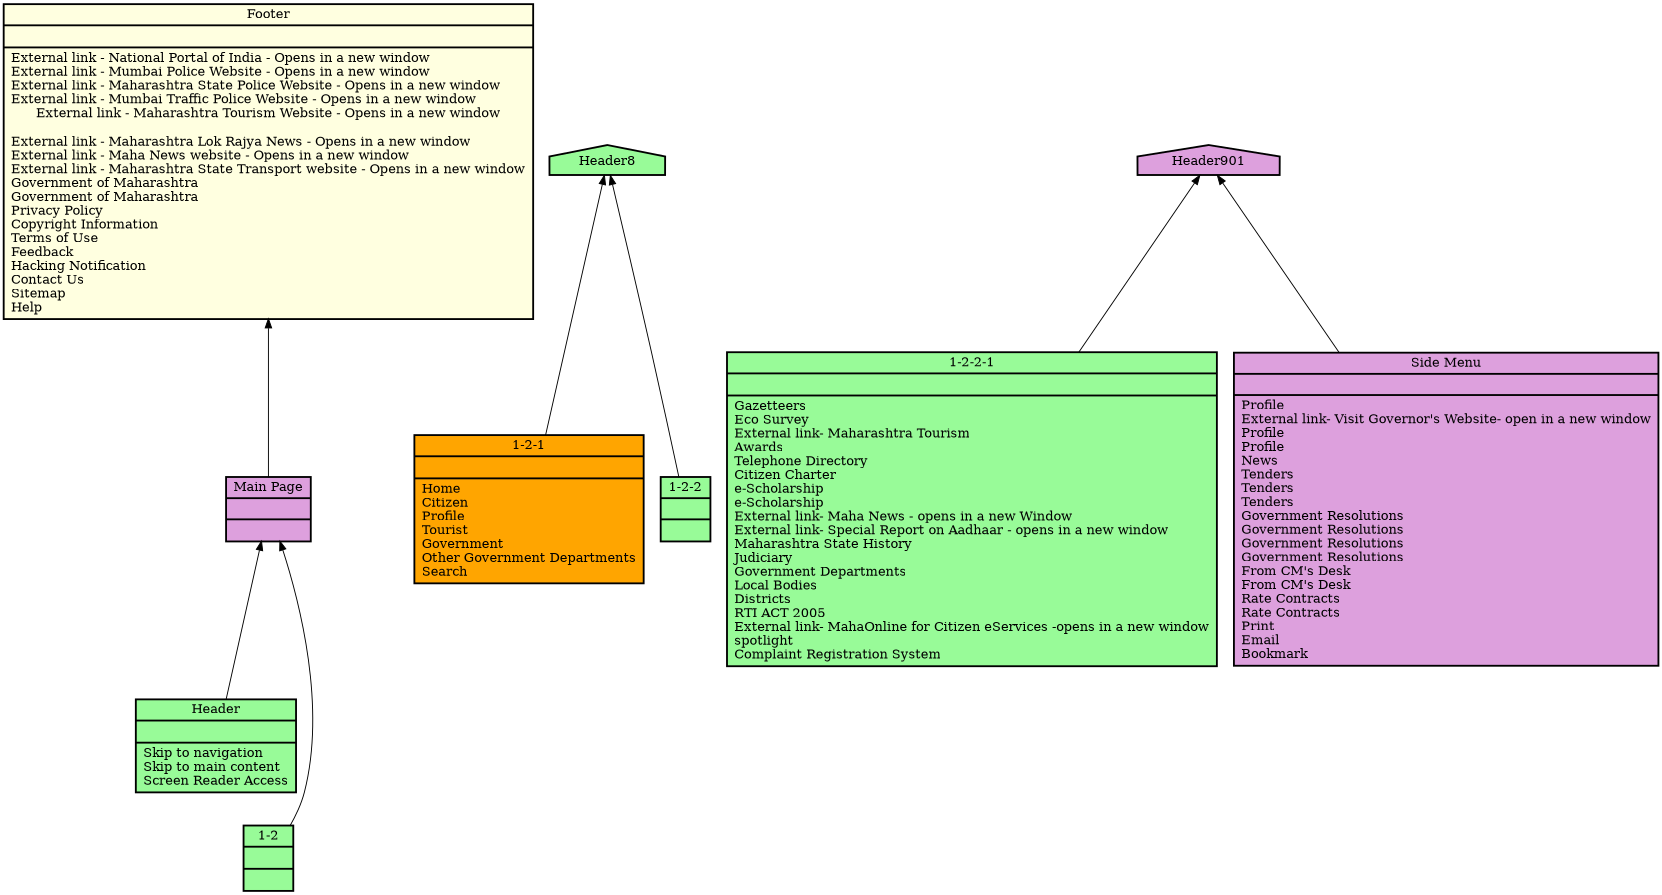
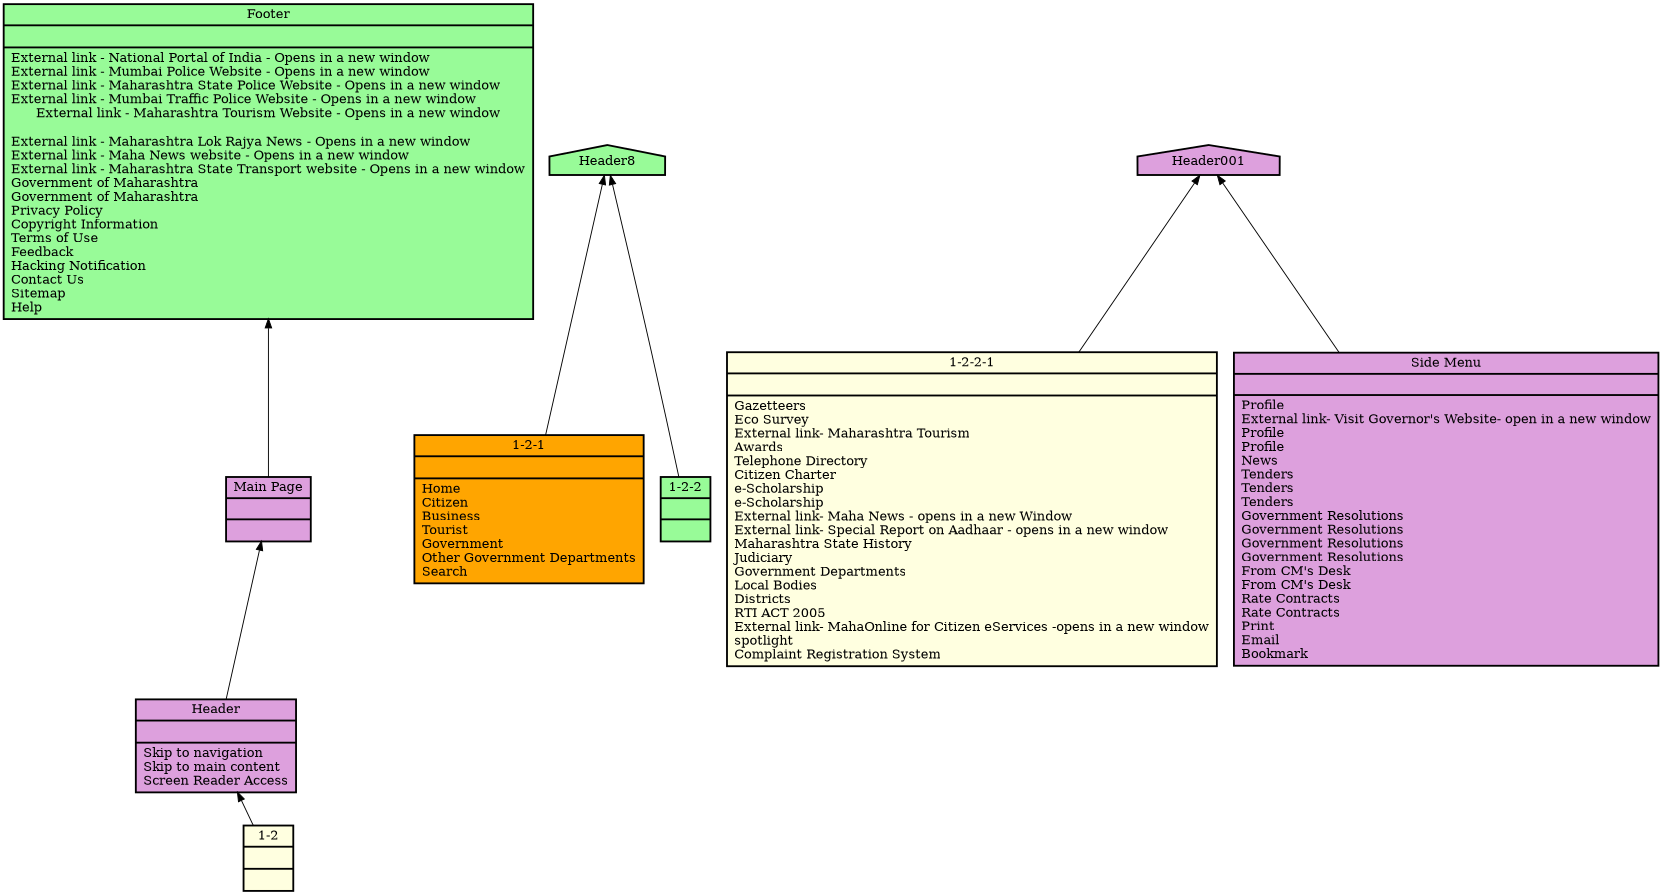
node "Footer": fillcolor lightyellow -> palegreen
node "Header901": label "Header901" -> "Header001"
node "1-2-2-1": fillcolor palegreen -> lightyellow
node "1-2-1": text "Profile" -> "Business"
edge "1-2" -> "Main Page": now "1-2" -> "Header"
node "Header": fillcolor palegreen -> plum
node "1-2": fillcolor palegreen -> lightyellow
